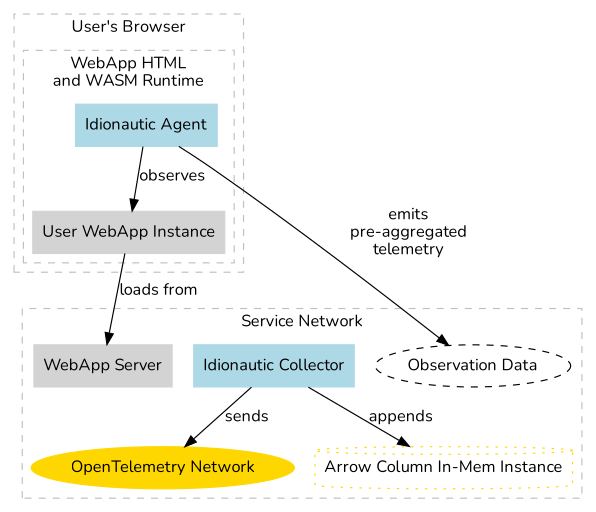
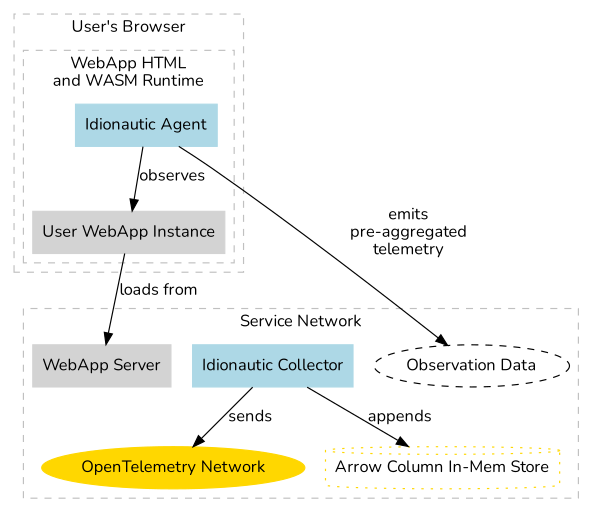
node "Arrow Column In-Mem Instance": label "Arrow Column In-Mem Instance" -> "Arrow Column In-Mem Store"
